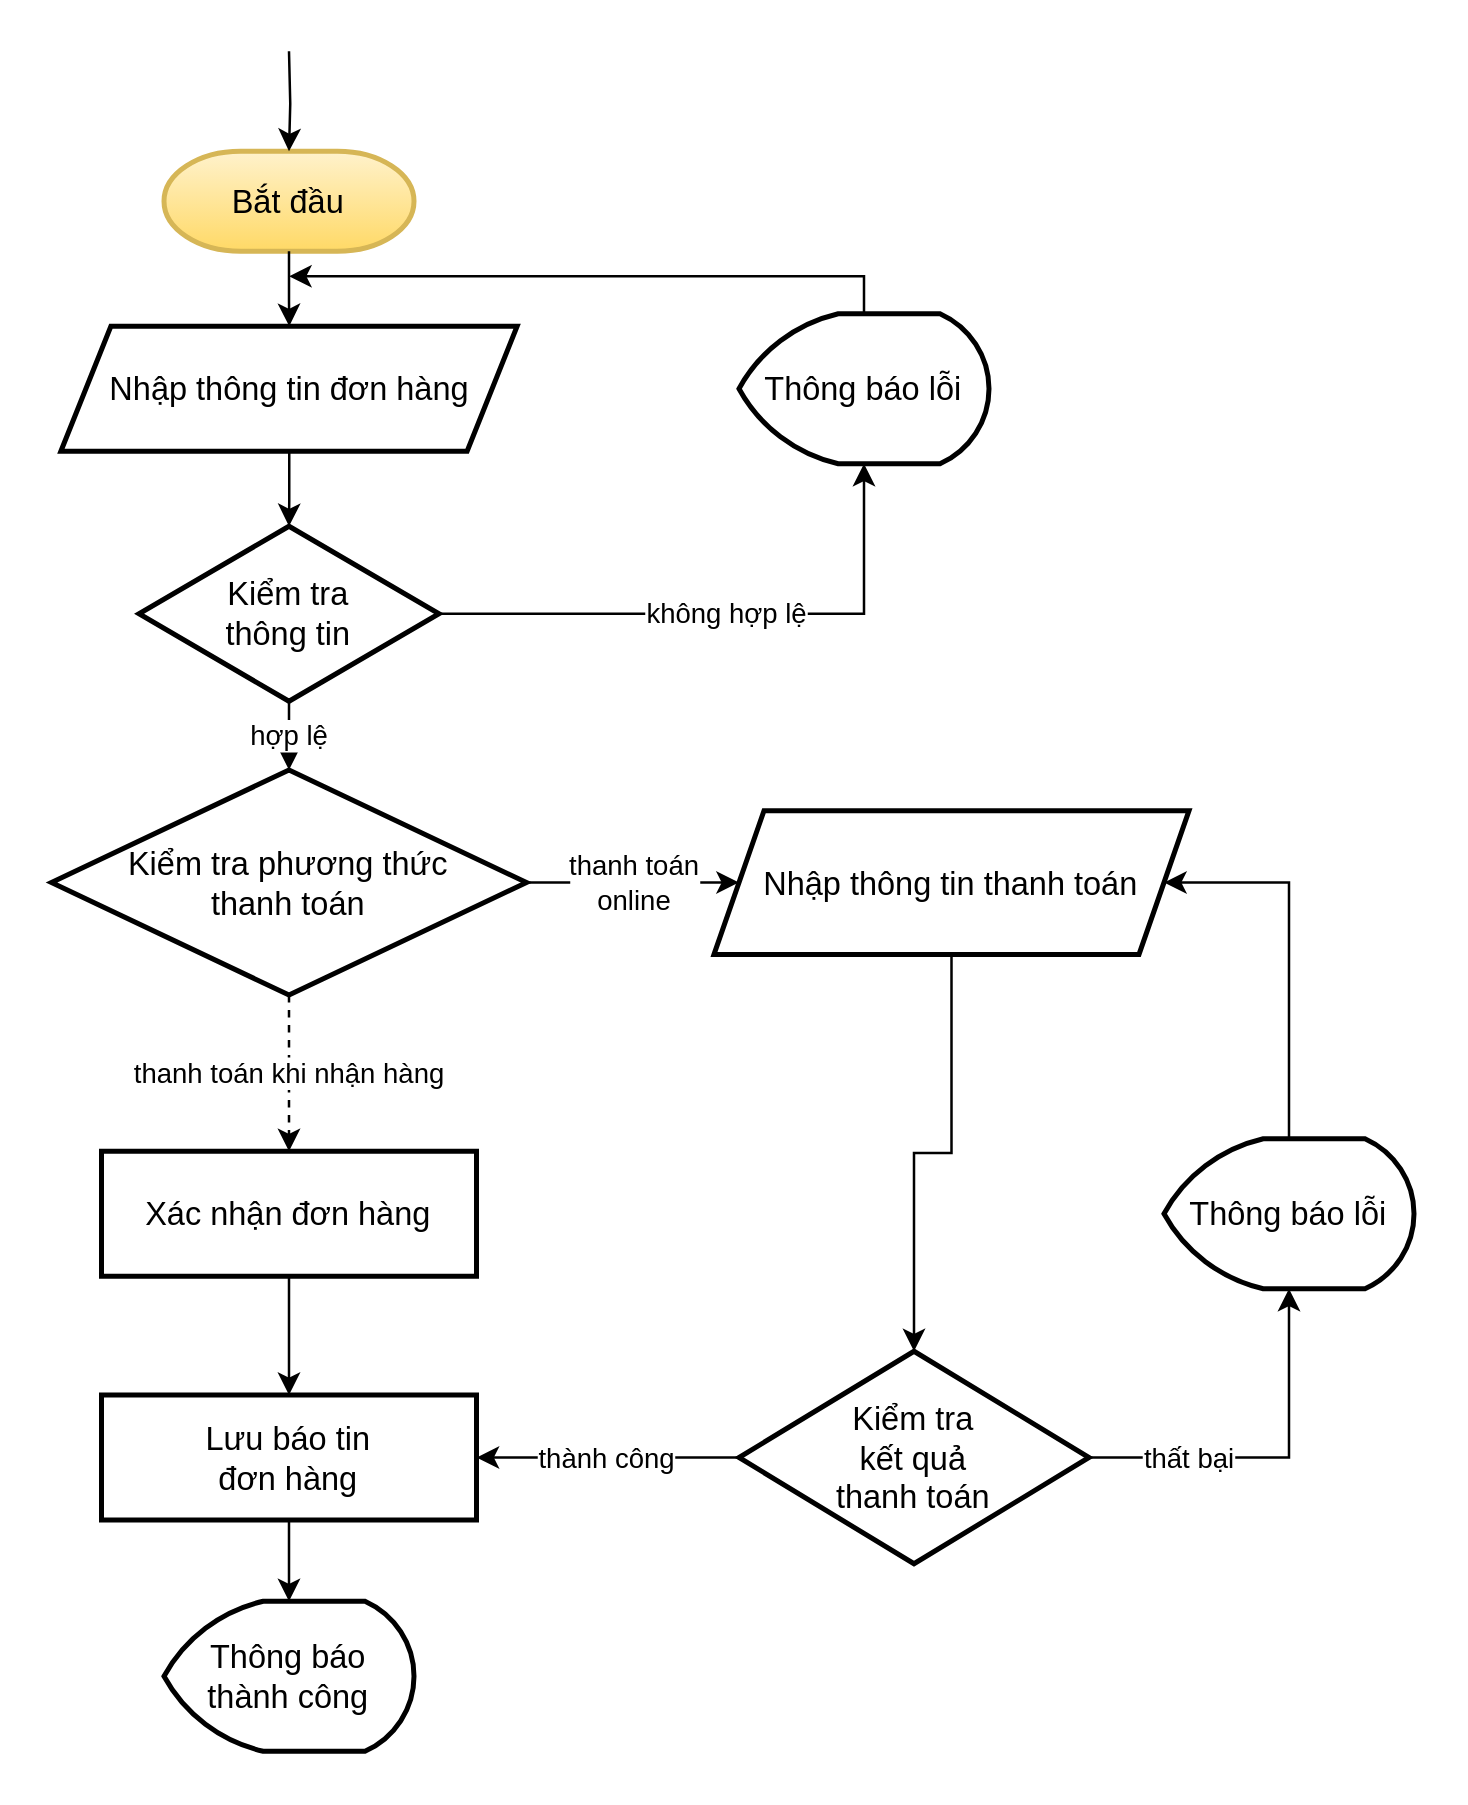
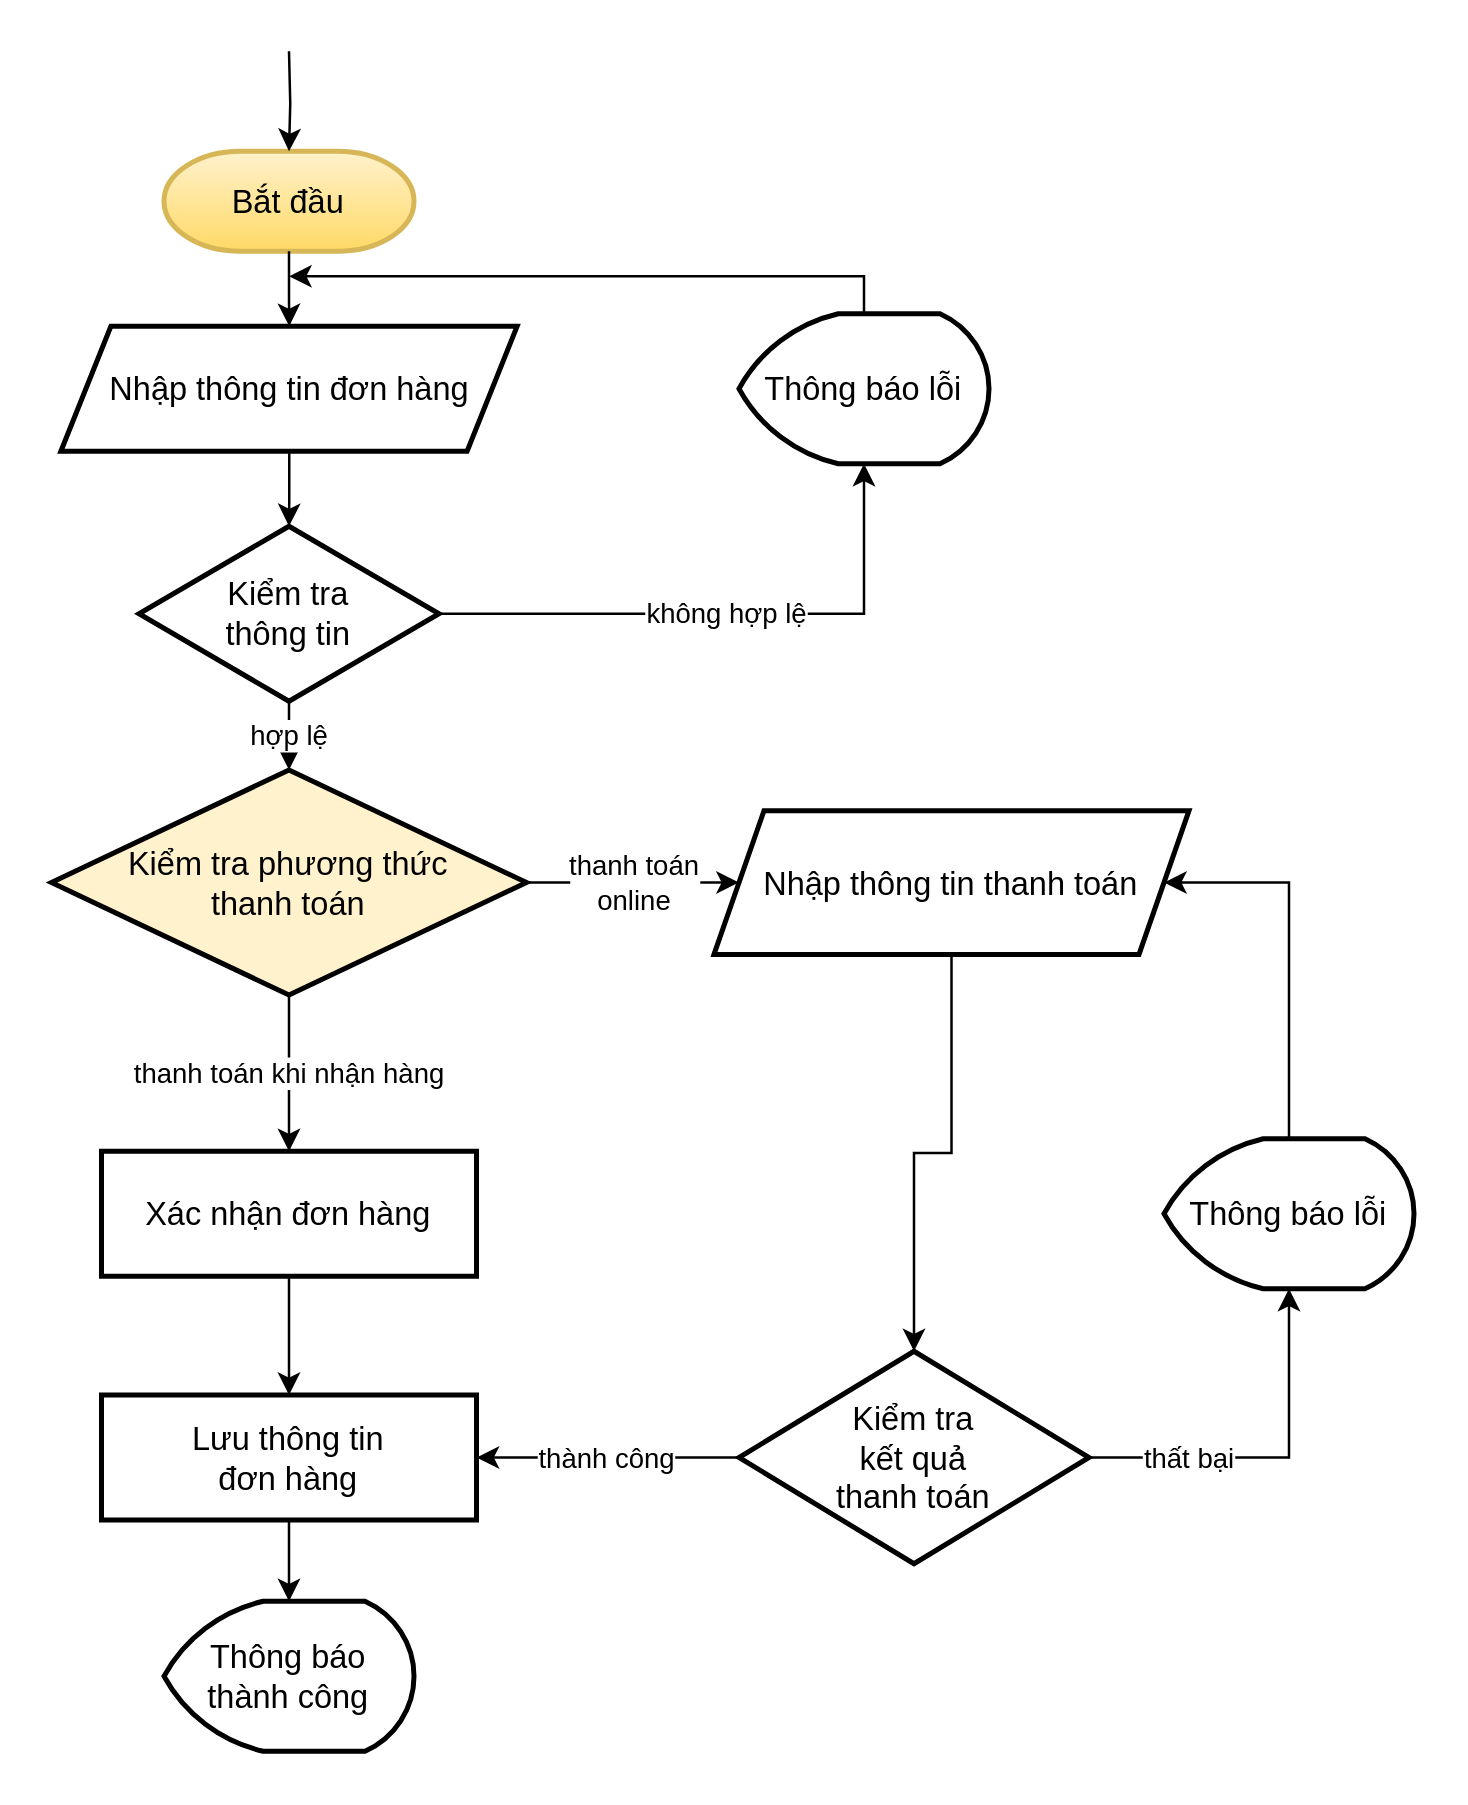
node "Kiểm tra phương thức thanh toán": fillcolor #ffffff -> #fff2cc
edge "Kiểm tra phương thức thanh toán" -> "Xác nhận đơn hàng": style dashed -> solid
node "Lưu báo tin đơn hàng": label "Lưu báo tin đơn hàng" -> "Lưu thông tin đơn hàng"
